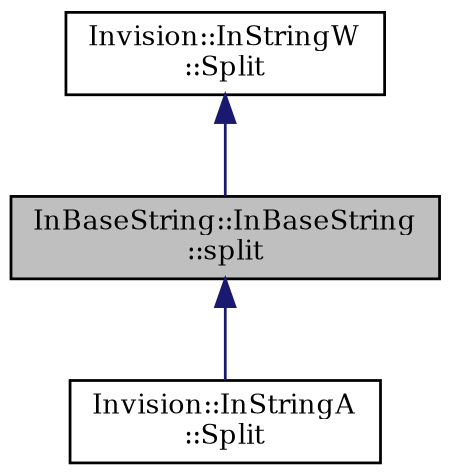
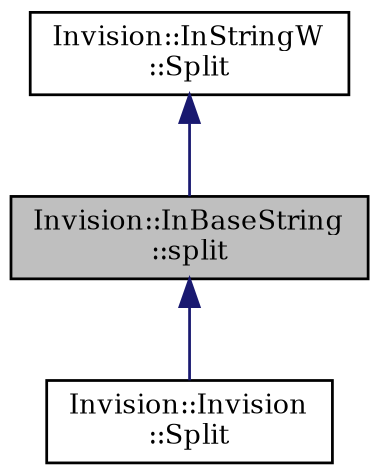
node "InBaseString::InBaseString ::split": label "InBaseString::InBaseString ::split" -> "Invision::InBaseString ::split"
node "Invision::InStringA ::Split": label "Invision::InStringA ::Split" -> "Invision::Invision ::Split"
